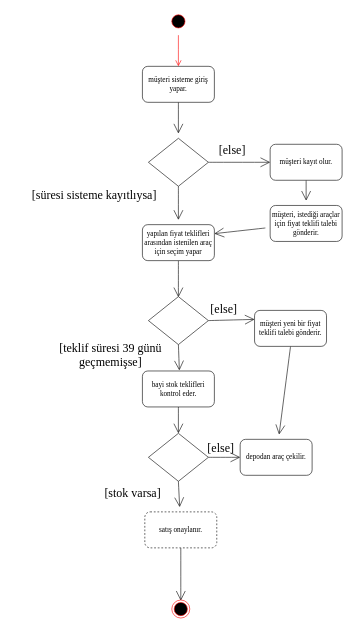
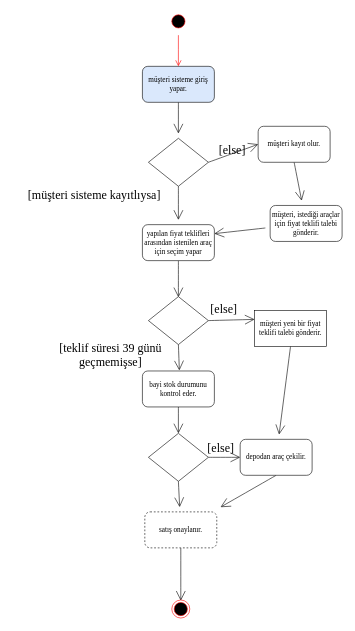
node "müşteri sisteme giriş yapar.": fillcolor #ffffff -> #dae8fc
node "müşteri kayıt olur.": moved (306, 162) -> (294, 144)
node "[süresi sisteme kayıtlıysa]": label "[süresi sisteme kayıtlıysa]" -> "[müşteri sisteme kayıtlıysa]"
node "müşteri yeni bir fiyat teklifi talebi gönderir.": shape rounded rectangle -> rectangle
node "bayi stok teklifleri kontrol eder.": label "bayi stok teklifleri kontrol eder." -> "bayi stok durumunu kontrol eder."
edge "depodan araç çekilir." -> "satış onaylanır.": added
node "[stok varsa]": removed
